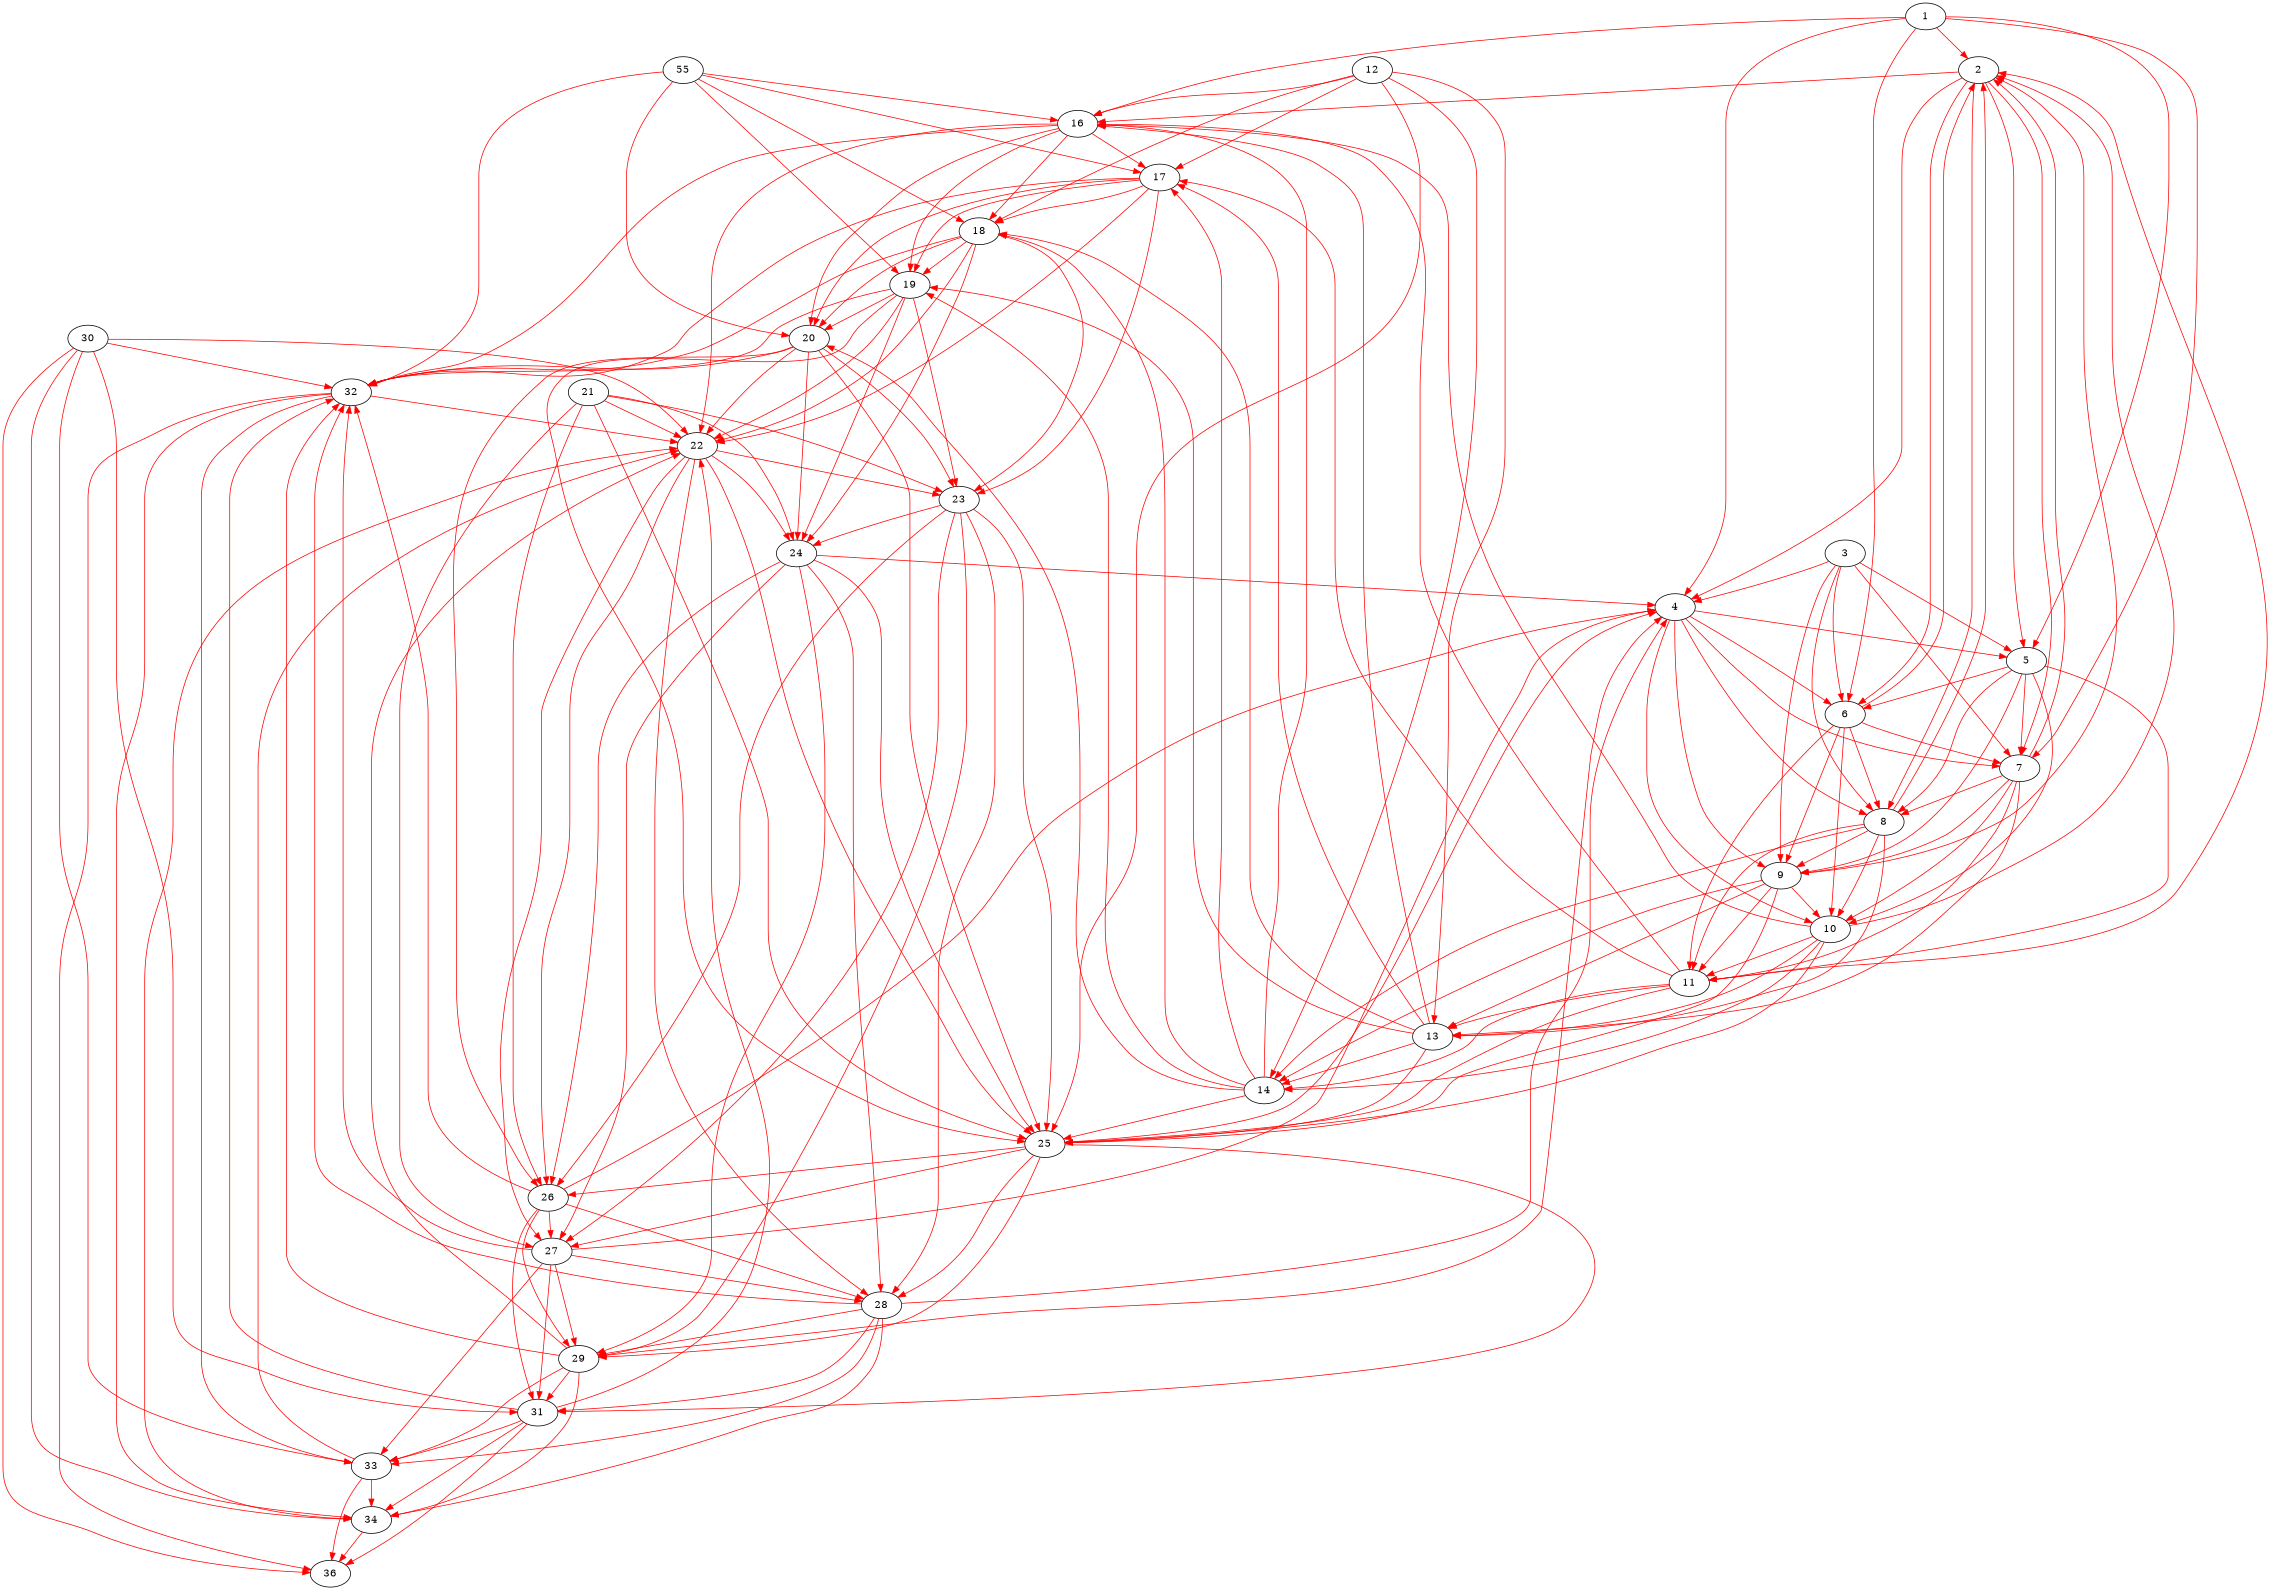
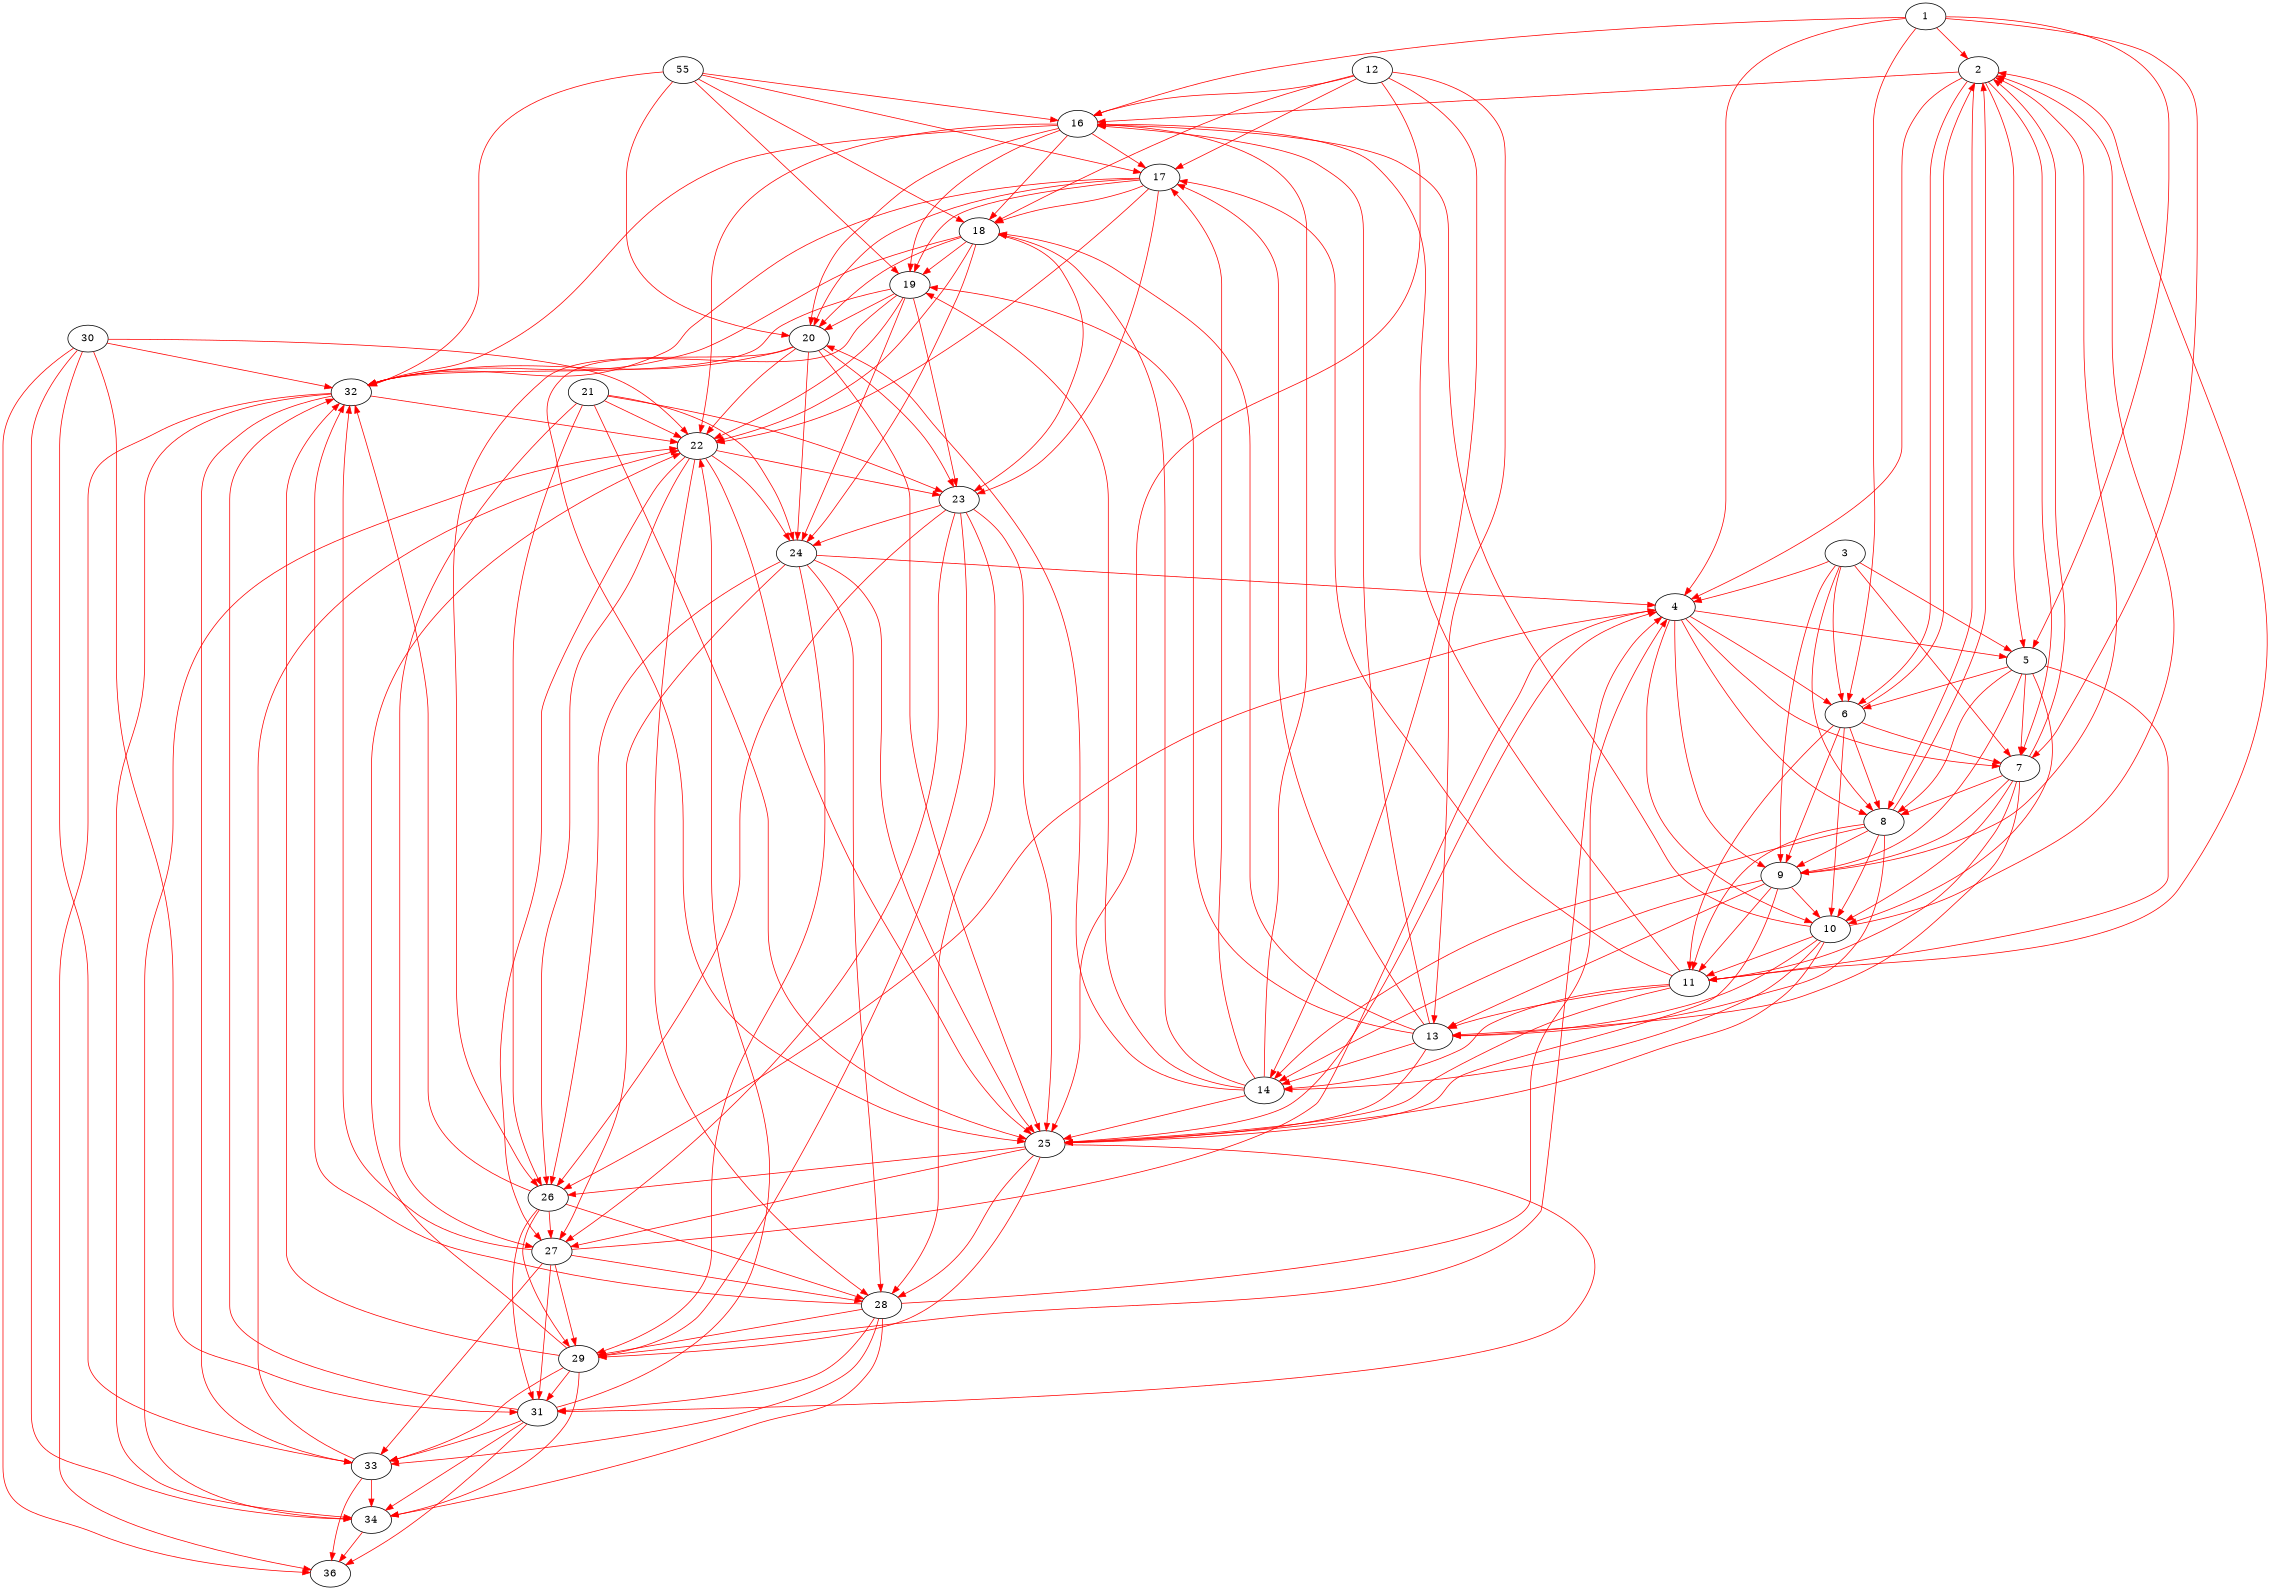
edge "26" -> "4": reversed
